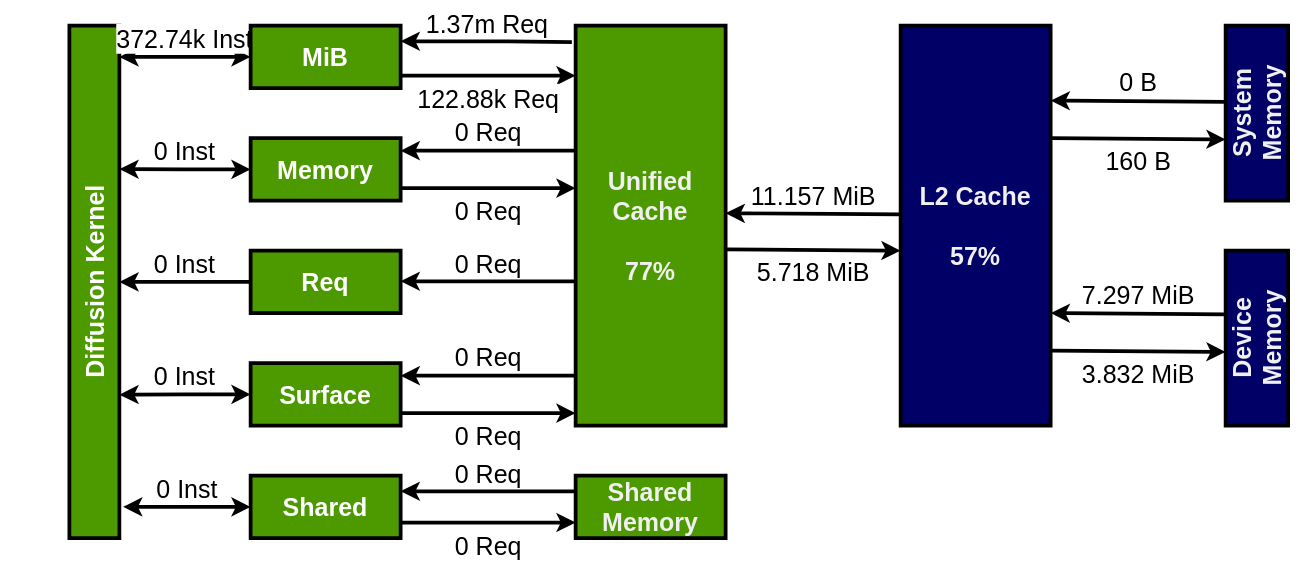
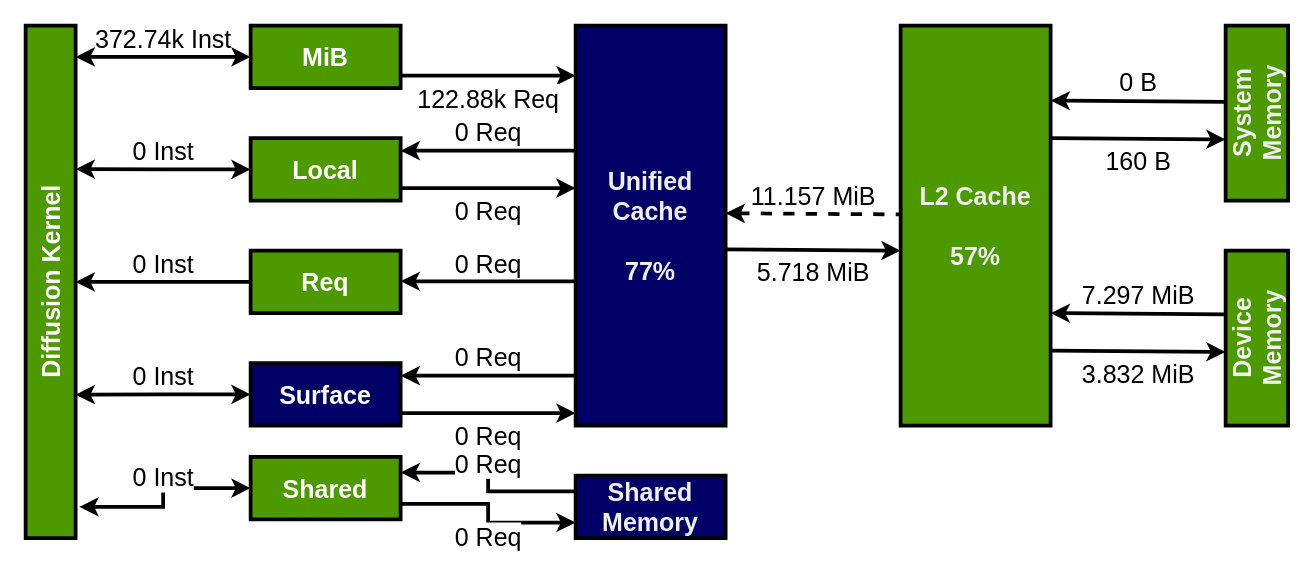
edge "UnifiedCache77%" -> "MiB": removed, label "1.37m Req"
node "System Memory": fillcolor #000066 -> #4d9900
node "Memory": label "Memory" -> "Local"
edge "L2 Cache 57%" -> "UnifiedCache77%": style solid -> dashed
node "UnifiedCache77%": fillcolor #4d9900 -> #000066
node "L2 Cache 57%": fillcolor #000066 -> #4d9900
node "Diffusion Kernel": moved (94, 282) -> (51, 282)
node "Device Memory": fillcolor #000066 -> #4d9900
node "Surface": fillcolor #4d9900 -> #000066
node "Shared": moved (326, 507) -> (326, 488)
node "Shared Memory": fillcolor #4d9900 -> #000066
